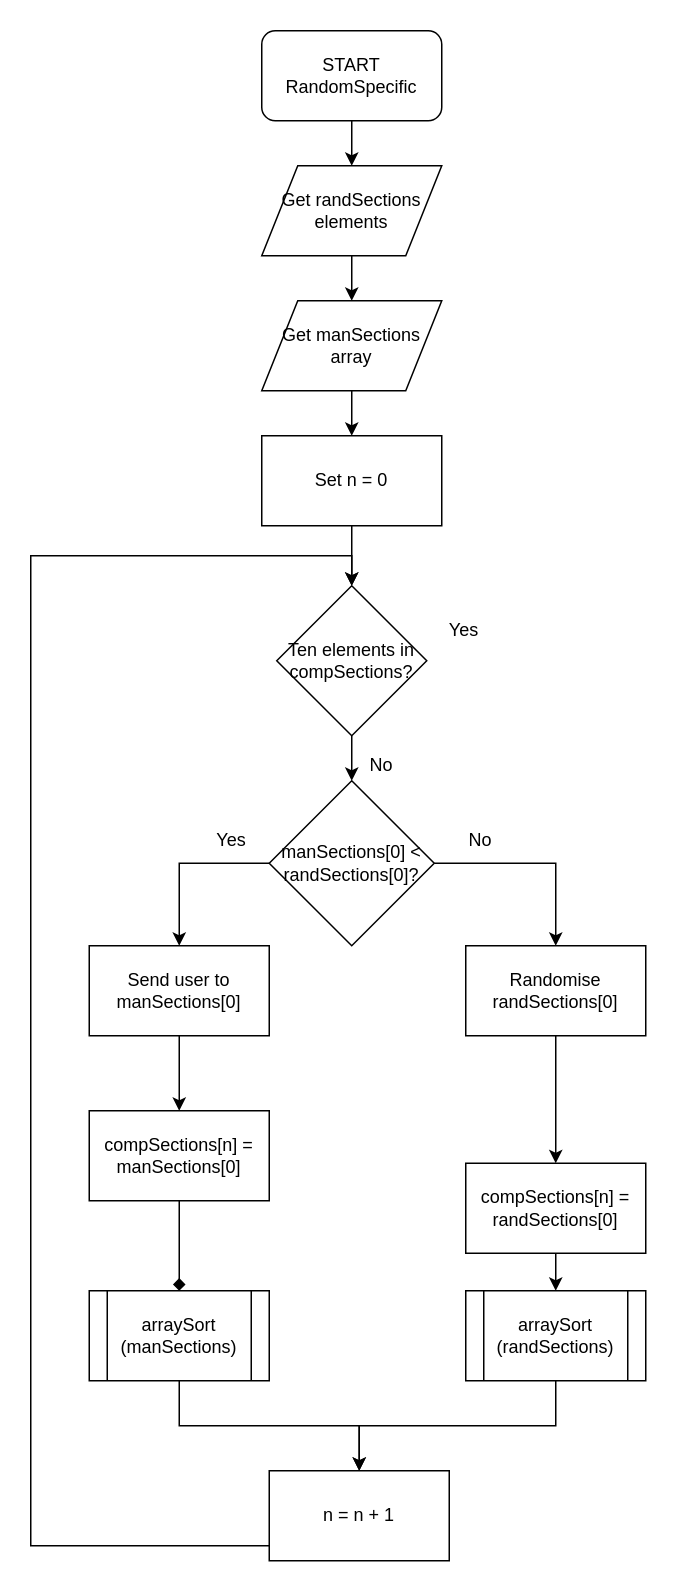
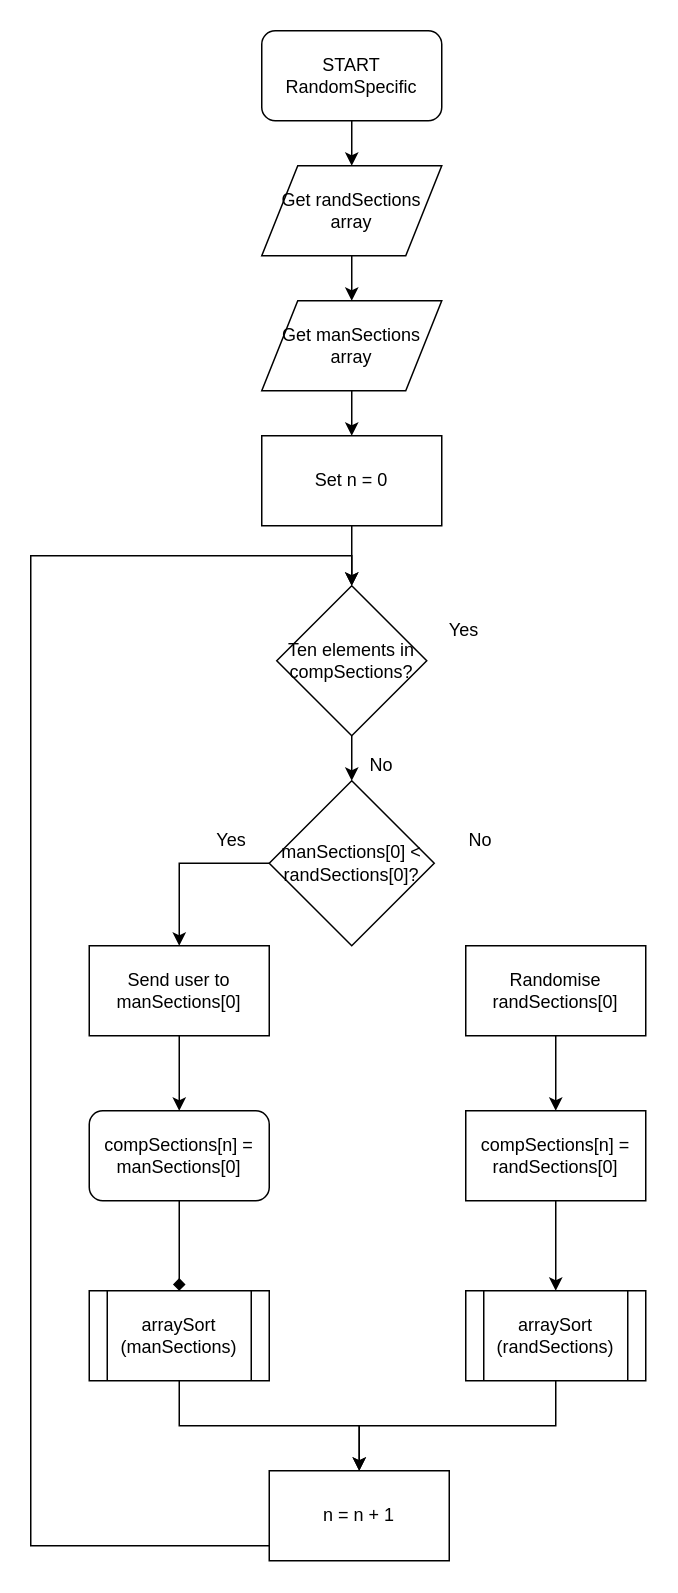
node "Get randSections elements": label "Get randSections elements" -> "Get randSections array"
edge "manSections[0] < randSections[0]?" -> "Randomise randSections[0]": removed
node "compSections[n] = manSections[0]": shape rectangle -> rounded rectangle
node "compSections[n] = randSections[0]": moved (556, 1208) -> (556, 1156)
